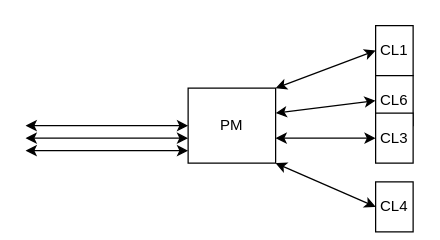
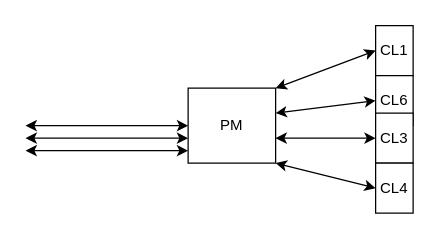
node "CL4": moved (394, 207) -> (394, 188)
